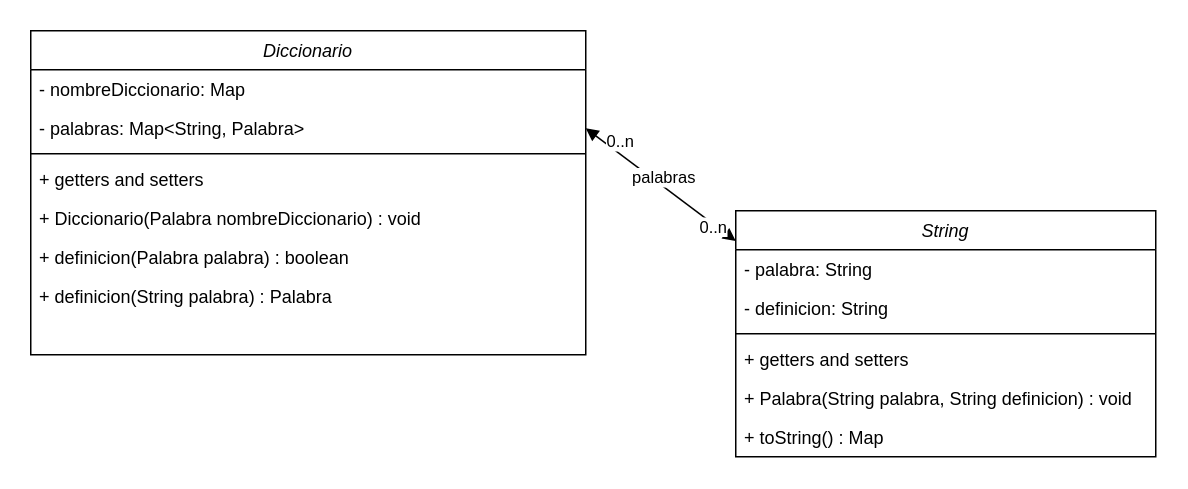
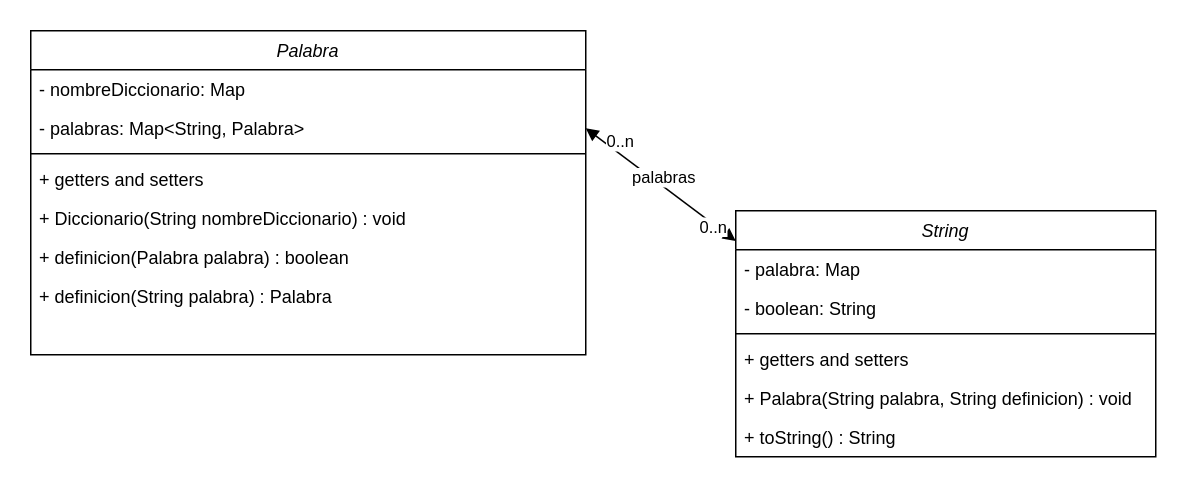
node "Diccionario": label "Diccionario" -> "Palabra"
node "+ Diccionario(Palabra nombreDiccionario) : void": label "+ Diccionario(Palabra nombreDiccionario) : void" -> "+ Diccionario(String nombreDiccionario) : void"
node "- palabra: String": label "- palabra: String" -> "- palabra: Map"
node "- definicion: String": label "- definicion: String" -> "- boolean: String"
node "+ toString() : Map": label "+ toString() : Map" -> "+ toString() : String"
